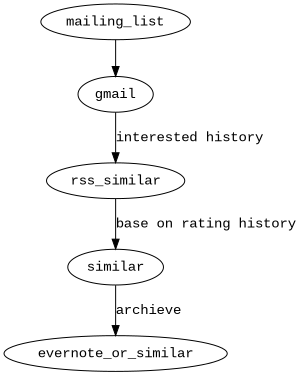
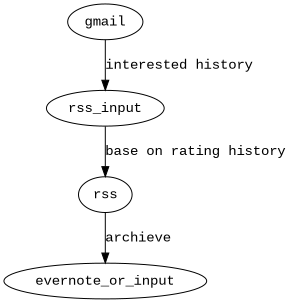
node "mailing_list": removed
node "rss_similar": label "rss_similar" -> "rss_input"
node "similar": label "similar" -> "rss"
node "evernote_or_similar": label "evernote_or_similar" -> "evernote_or_input"
